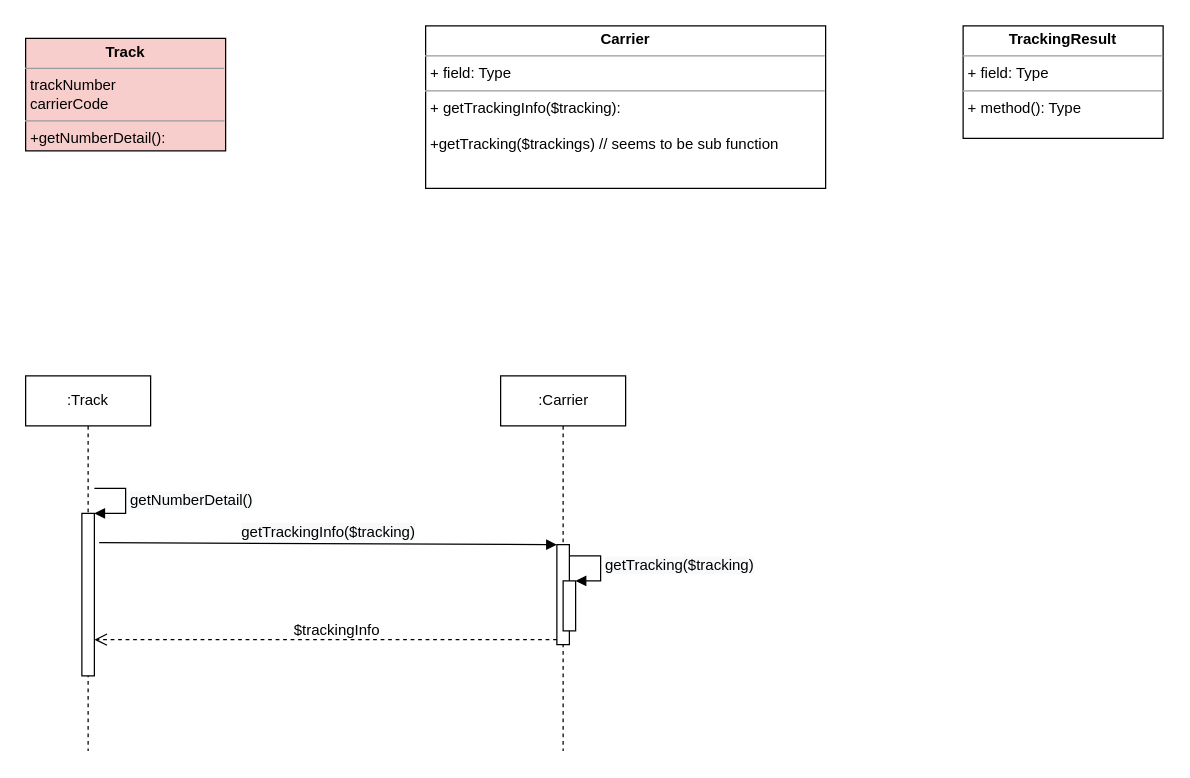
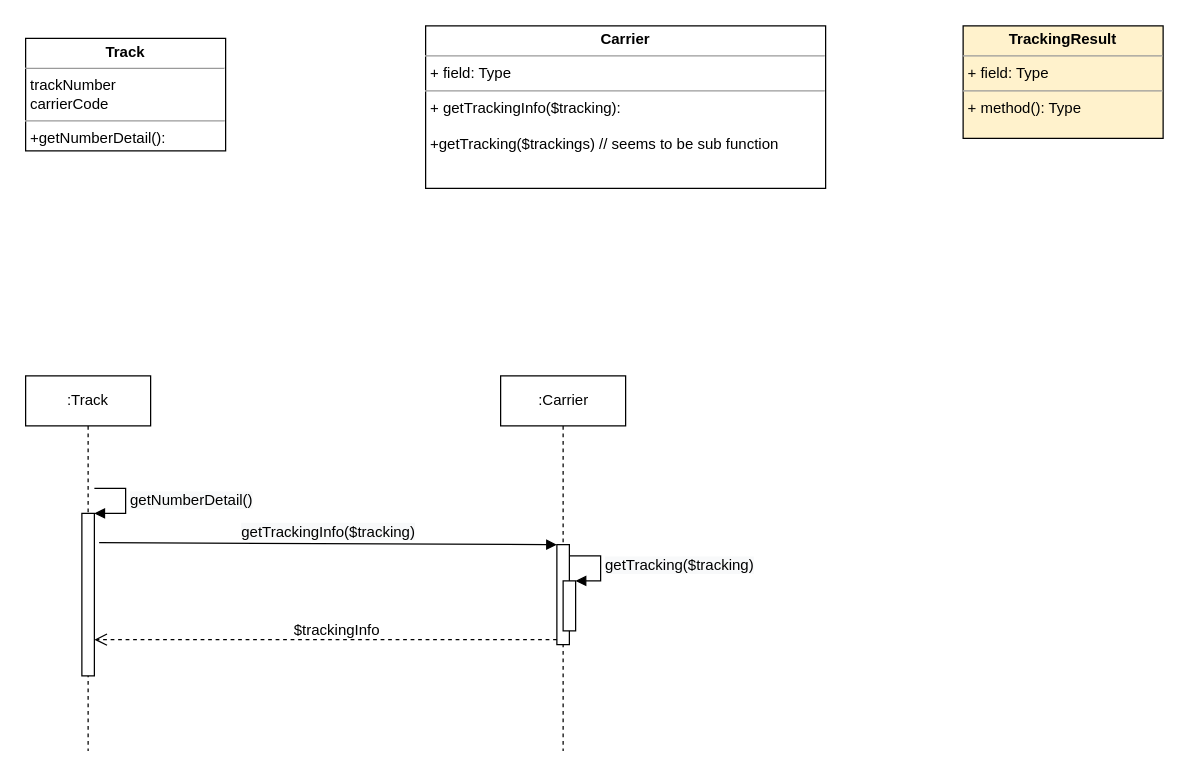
node "TrackingResult + field: Type + method(): Type": fillcolor #ffffff -> #fff2cc
node "Track trackNumber carrierCode +getNumberDetail():": fillcolor #f8cecc -> #ffffff
